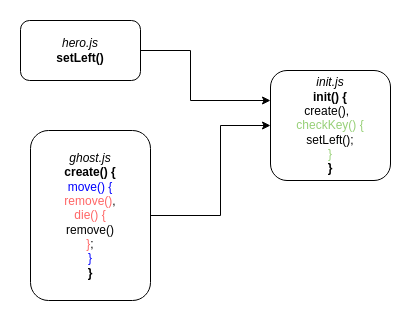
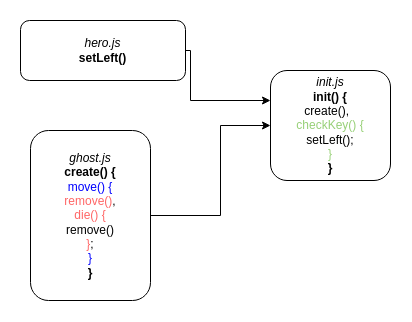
node "hero.js setLeft()": size 120x60 -> 165x60
